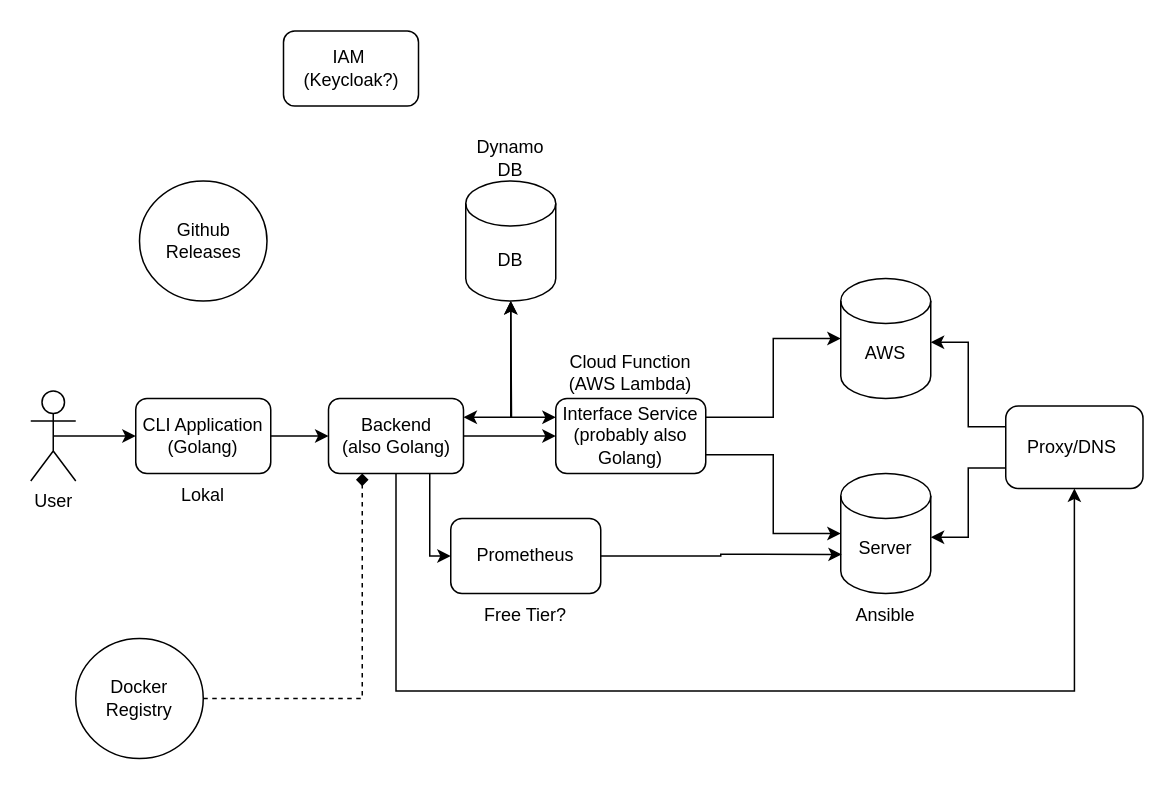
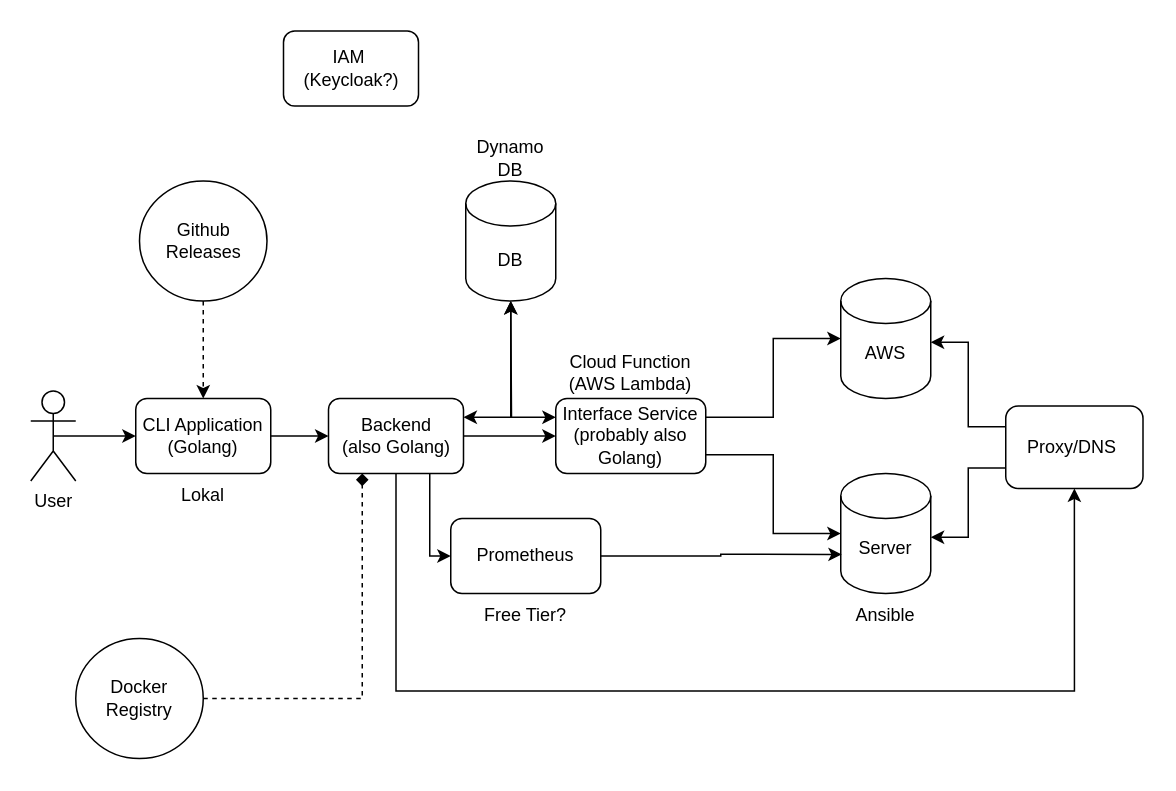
edge "Github Releases" -> "CLI Application (Golang)": added
